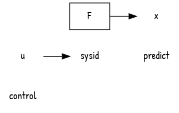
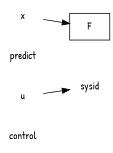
edge "F" -> "x": reversed
